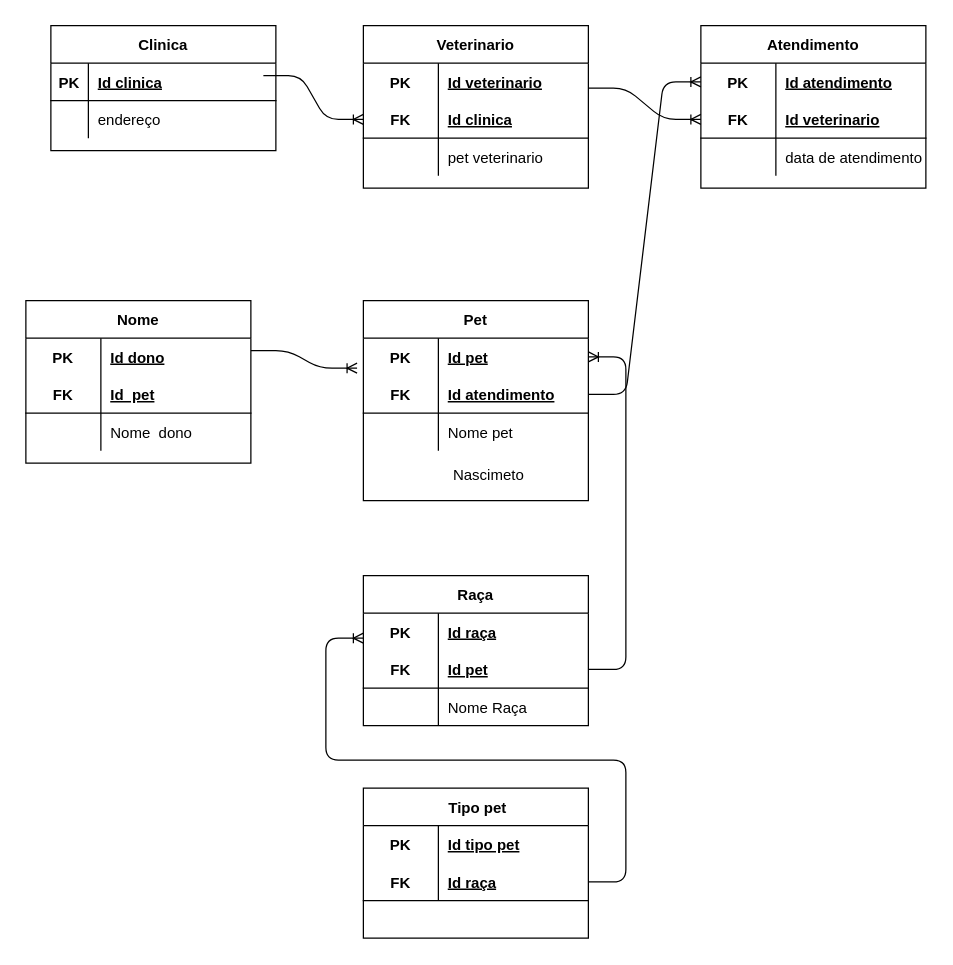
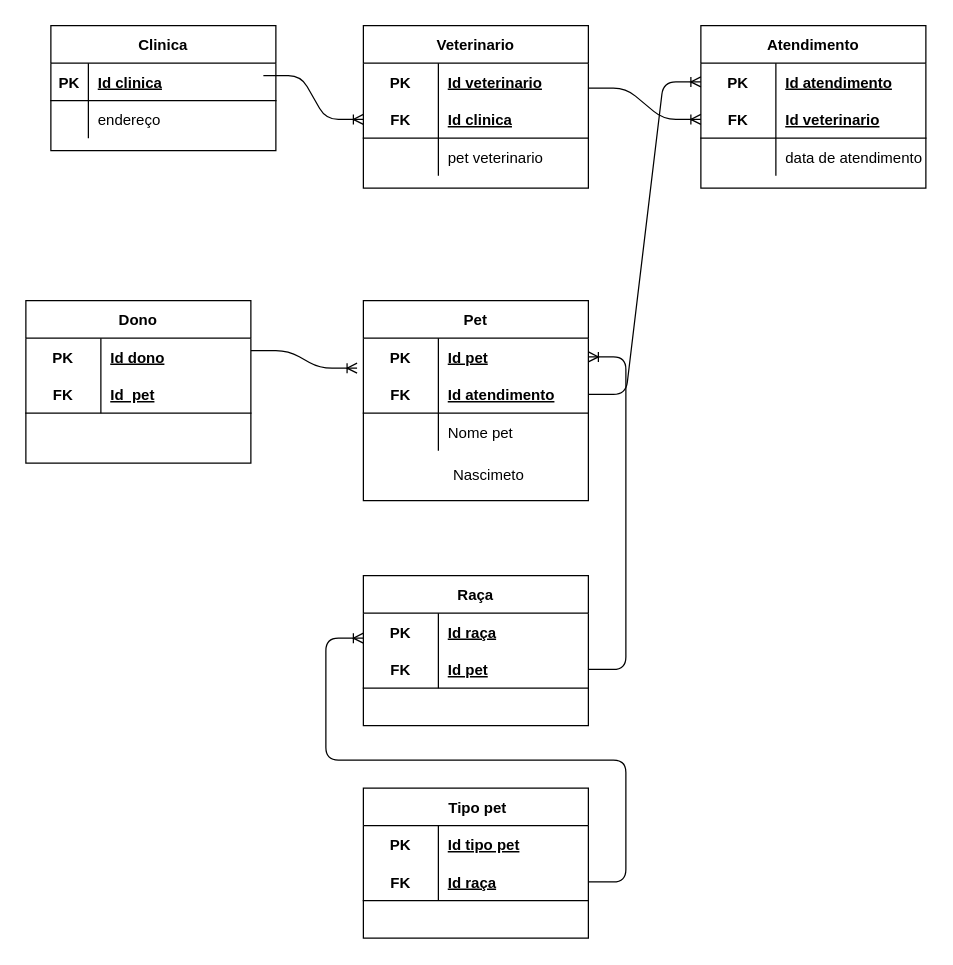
node "Nome": label "Nome" -> "Dono"
node "Nome dono": removed
node "Nome Raça": removed
